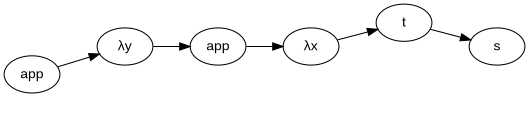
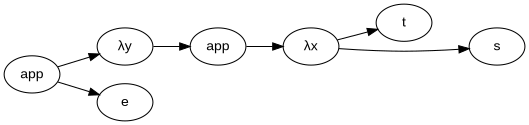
edge "t" -> "s": now "λx" -> "s"
node "e": added
